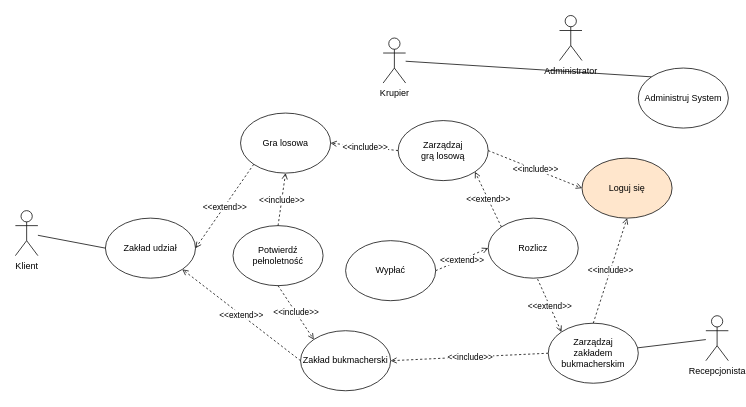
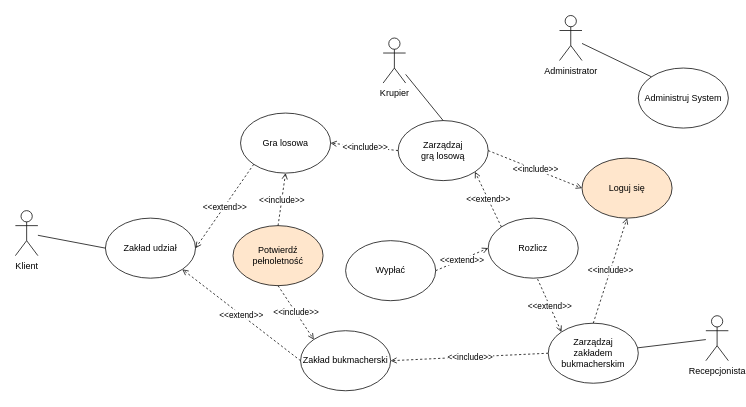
edge "Krupier" -- "Administruj System": now "Administrator" -- "Administruj System"
edge "Krupier" -- "Zarządzaj grą losową": added
node "Potwierdź pełnoletność": fillcolor #ffffff -> #ffe6cc
